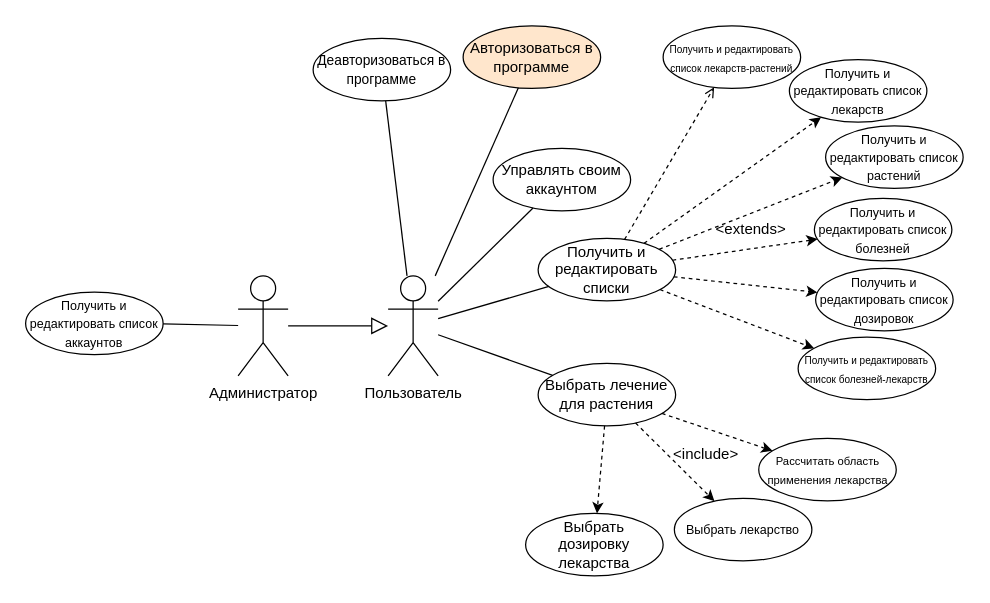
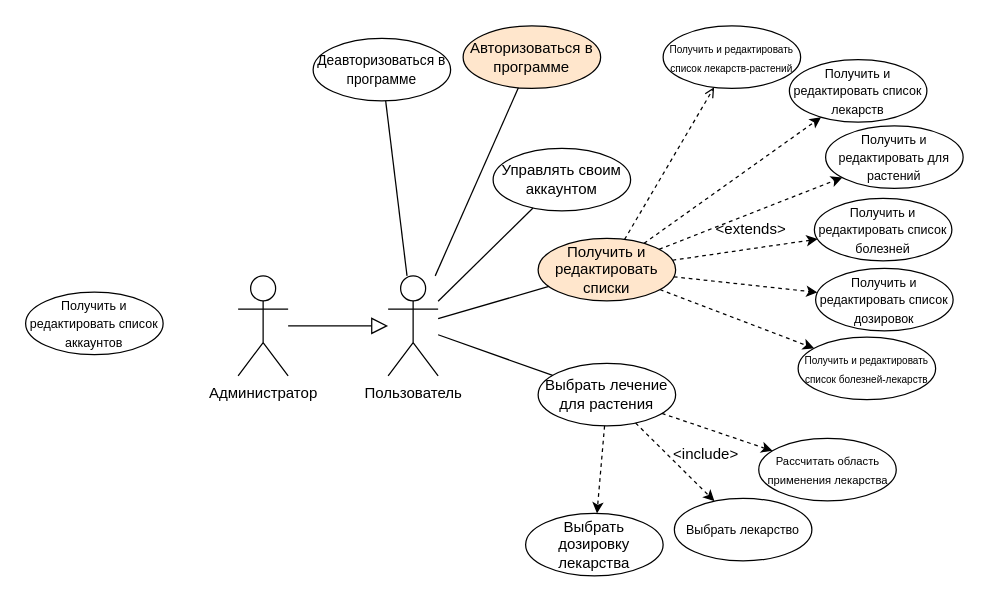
node "Получить и редактировать список растений": label "Получить и редактировать список растений" -> "Получить и редактировать для растений"
node "Получить и редактировать списки": fillcolor #ffffff -> #ffe6cc
edge "Получить и редактировать список аккаунтов" -- "Администратор": removed
